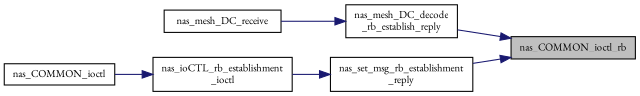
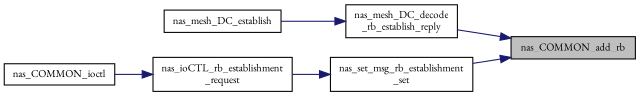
node "nas_mesh_DC_receive": label "nas_mesh_DC_receive" -> "nas_mesh_DC_establish"
node "nas_COMMON_ioctl_rb": label "nas_COMMON_ioctl_rb" -> "nas_COMMON_add_rb"
node "nas_ioCTL_rb_establishment _ioctl": label "nas_ioCTL_rb_establishment _ioctl" -> "nas_ioCTL_rb_establishment _request"
node "nas_set_msg_rb_establishment _reply": label "nas_set_msg_rb_establishment _reply" -> "nas_set_msg_rb_establishment _set"
